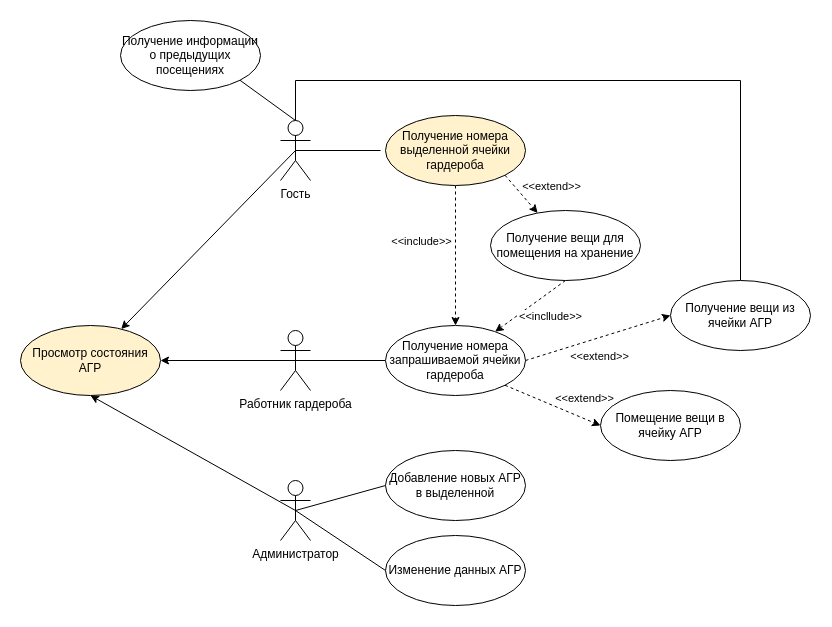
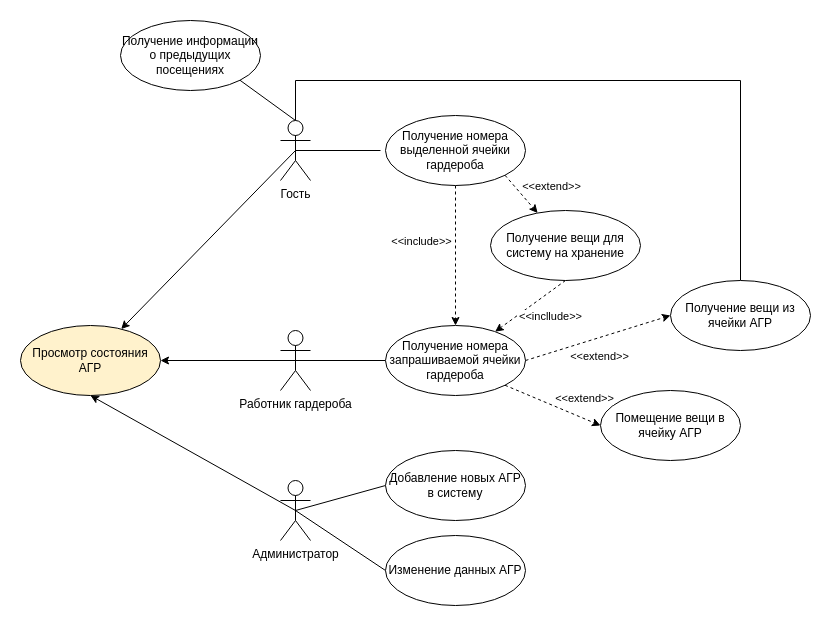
node "Получение номера выделенной ячейки гардероба": fillcolor #fff2cc -> #ffffff
node "Получение вещи для помещения на хранение": label "Получение вещи для помещения на хранение" -> "Получение вещи для систему на хранение"
node "Добавление новых АГР в выделенной": label "Добавление новых АГР в выделенной" -> "Добавление новых АГР в систему"
